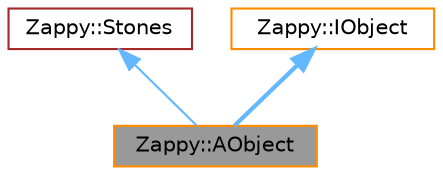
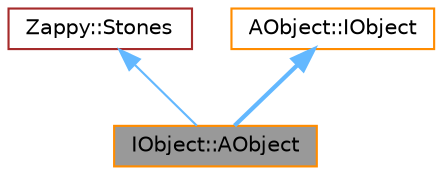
node "Zappy::IObject": label "Zappy::IObject" -> "AObject::IObject"
node "Zappy::AObject": label "Zappy::AObject" -> "IObject::AObject"
